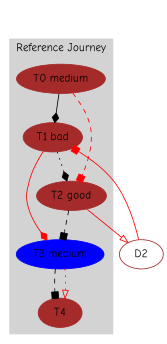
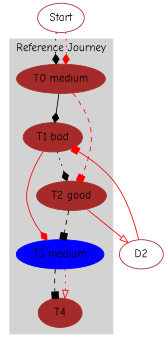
node "Start": added
